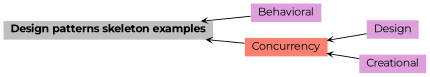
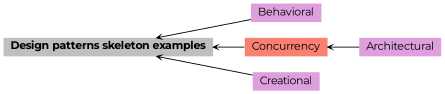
node "Design": label "Design" -> "Architectural"
edge "Creational" -> "Concurrency": now "Creational" -> "Design patterns skeleton examples"
